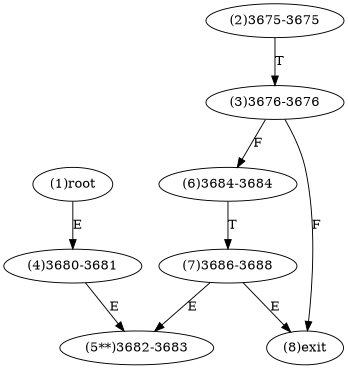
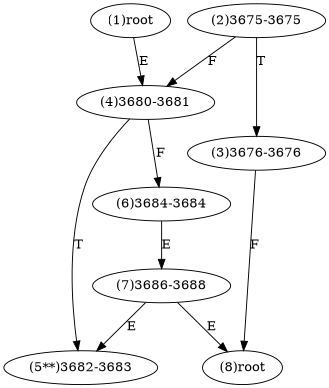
edge "(2)3675-3675" -> "(4)3680-3681": added, label "F"
edge "(3)3676-3676" -> "(6)3684-3684": now "(4)3680-3681" -> "(6)3684-3684"
edge "(6)3684-3684" -> "(7)3686-3688": label "T" -> "E"
edge "(4)3680-3681" -> "(5**)3682-3683": label "E" -> "T"
node "(8)exit": label "(8)exit" -> "(8)root"
